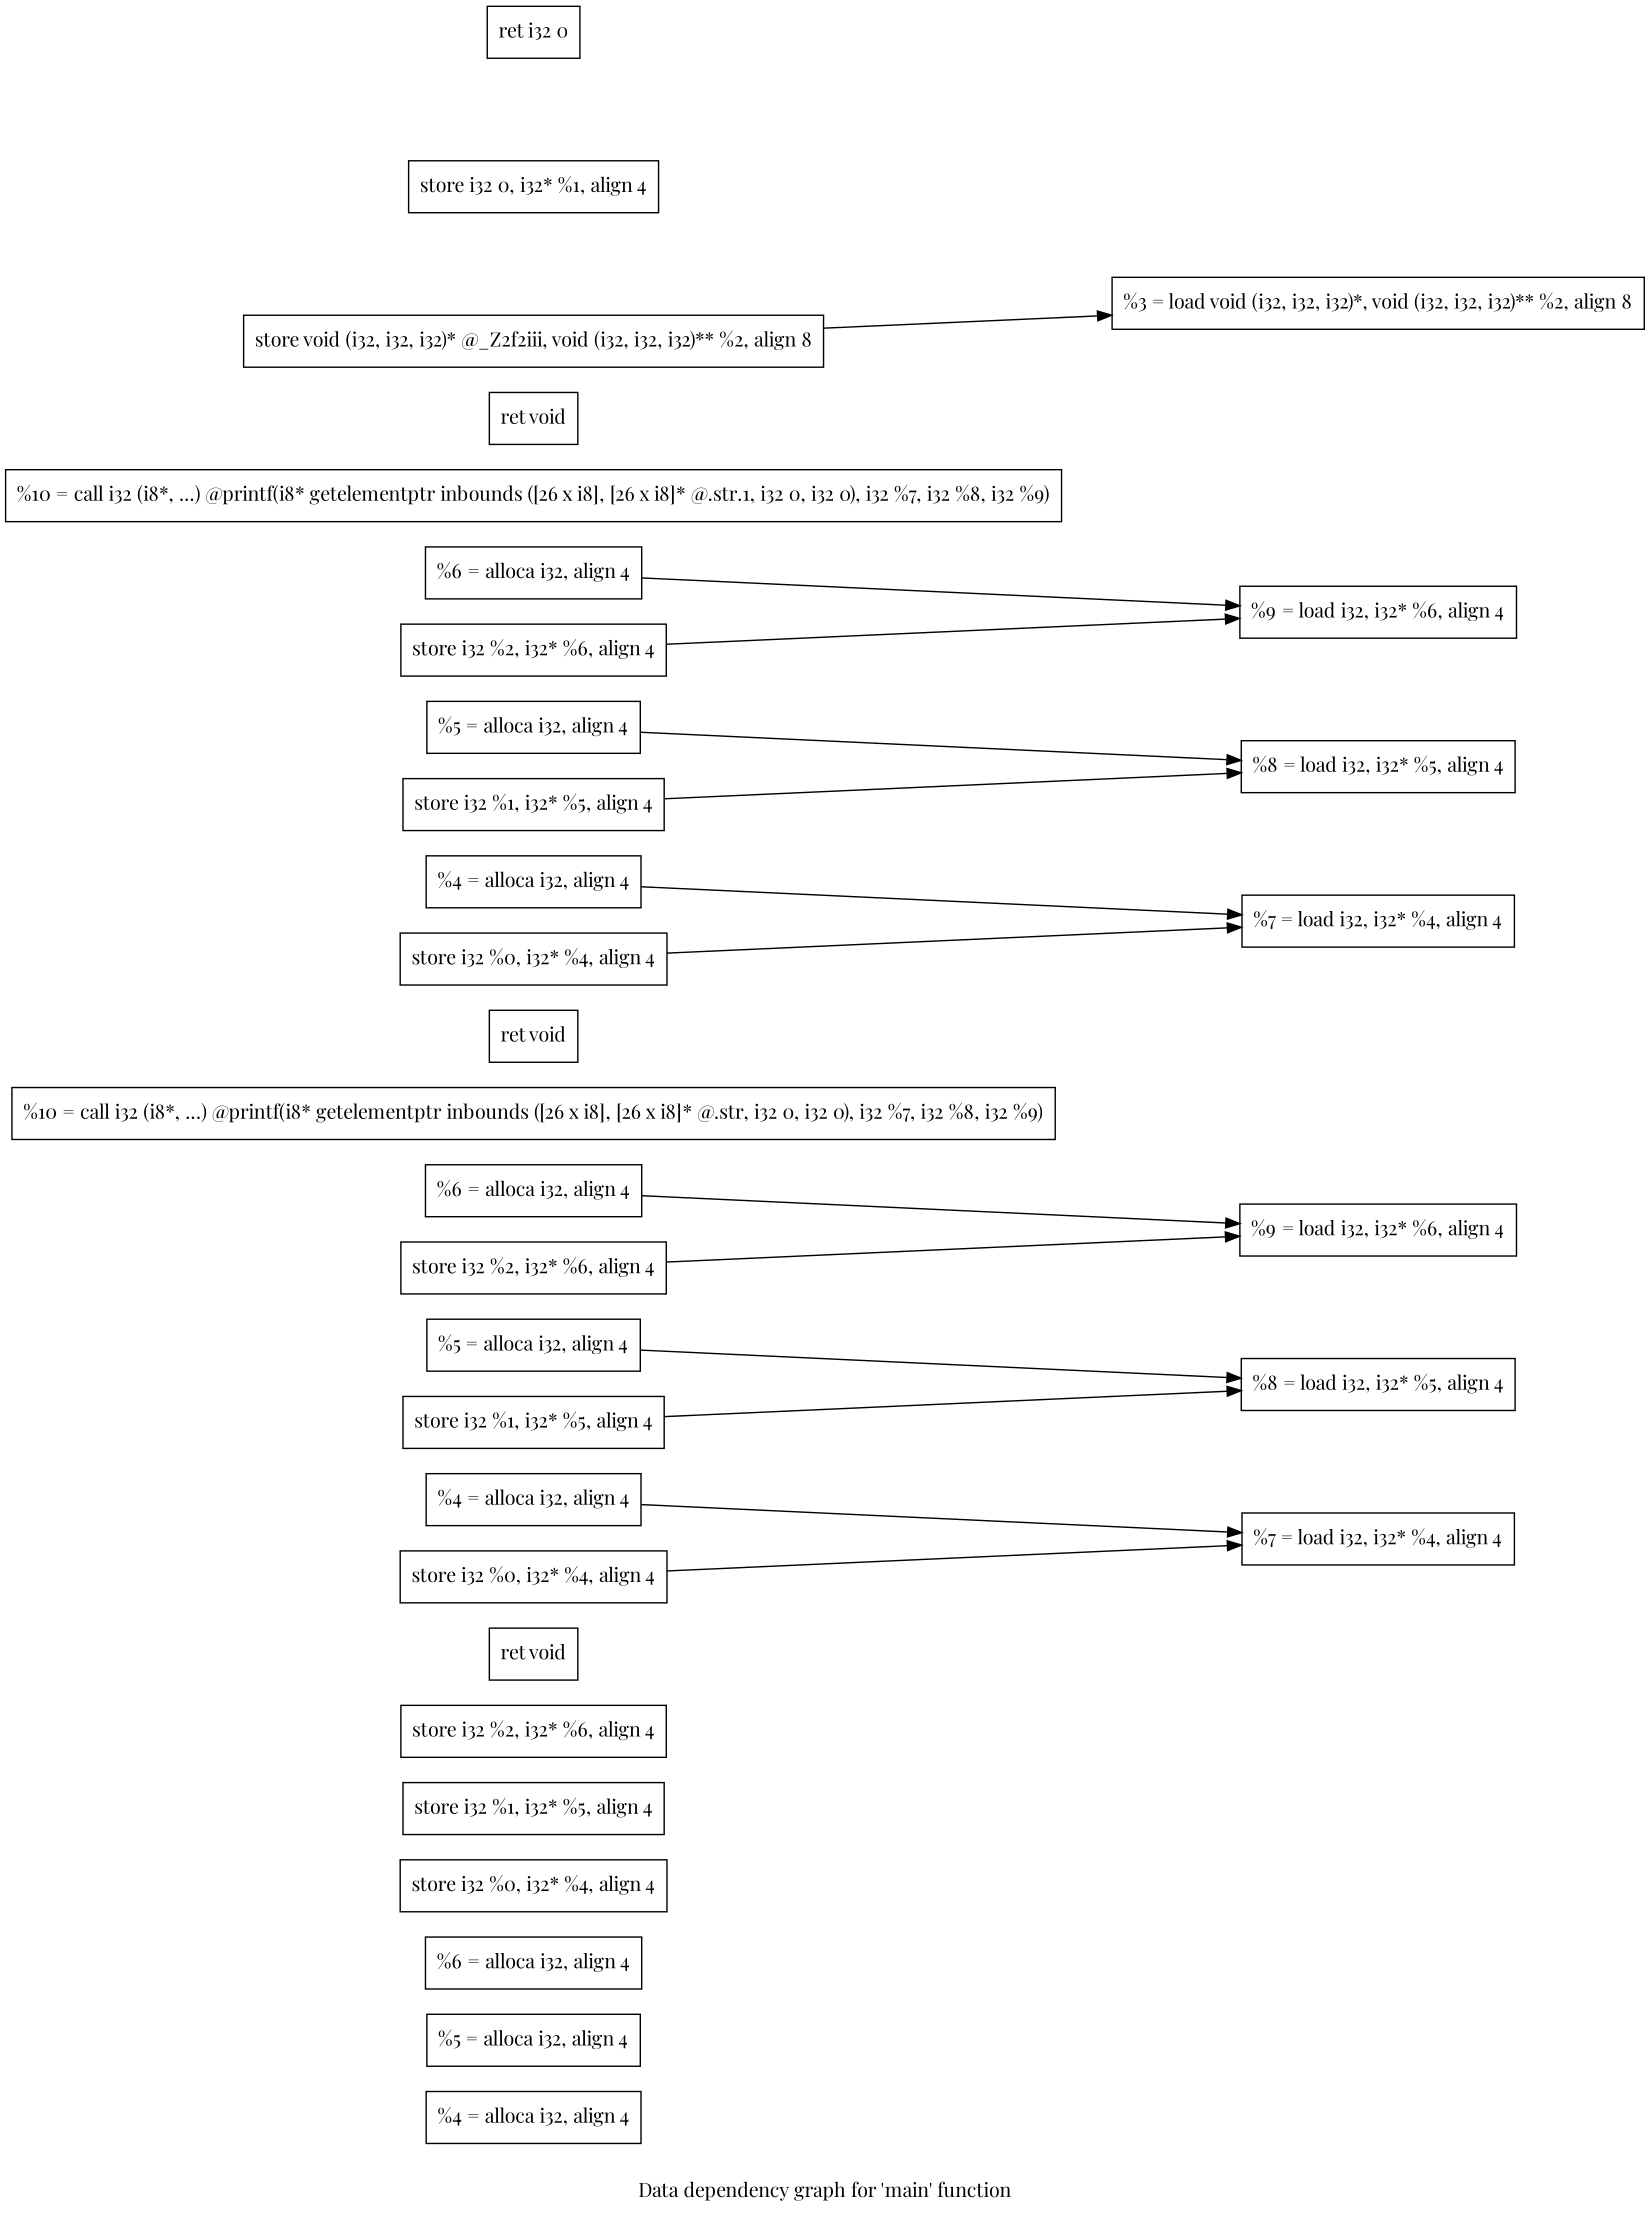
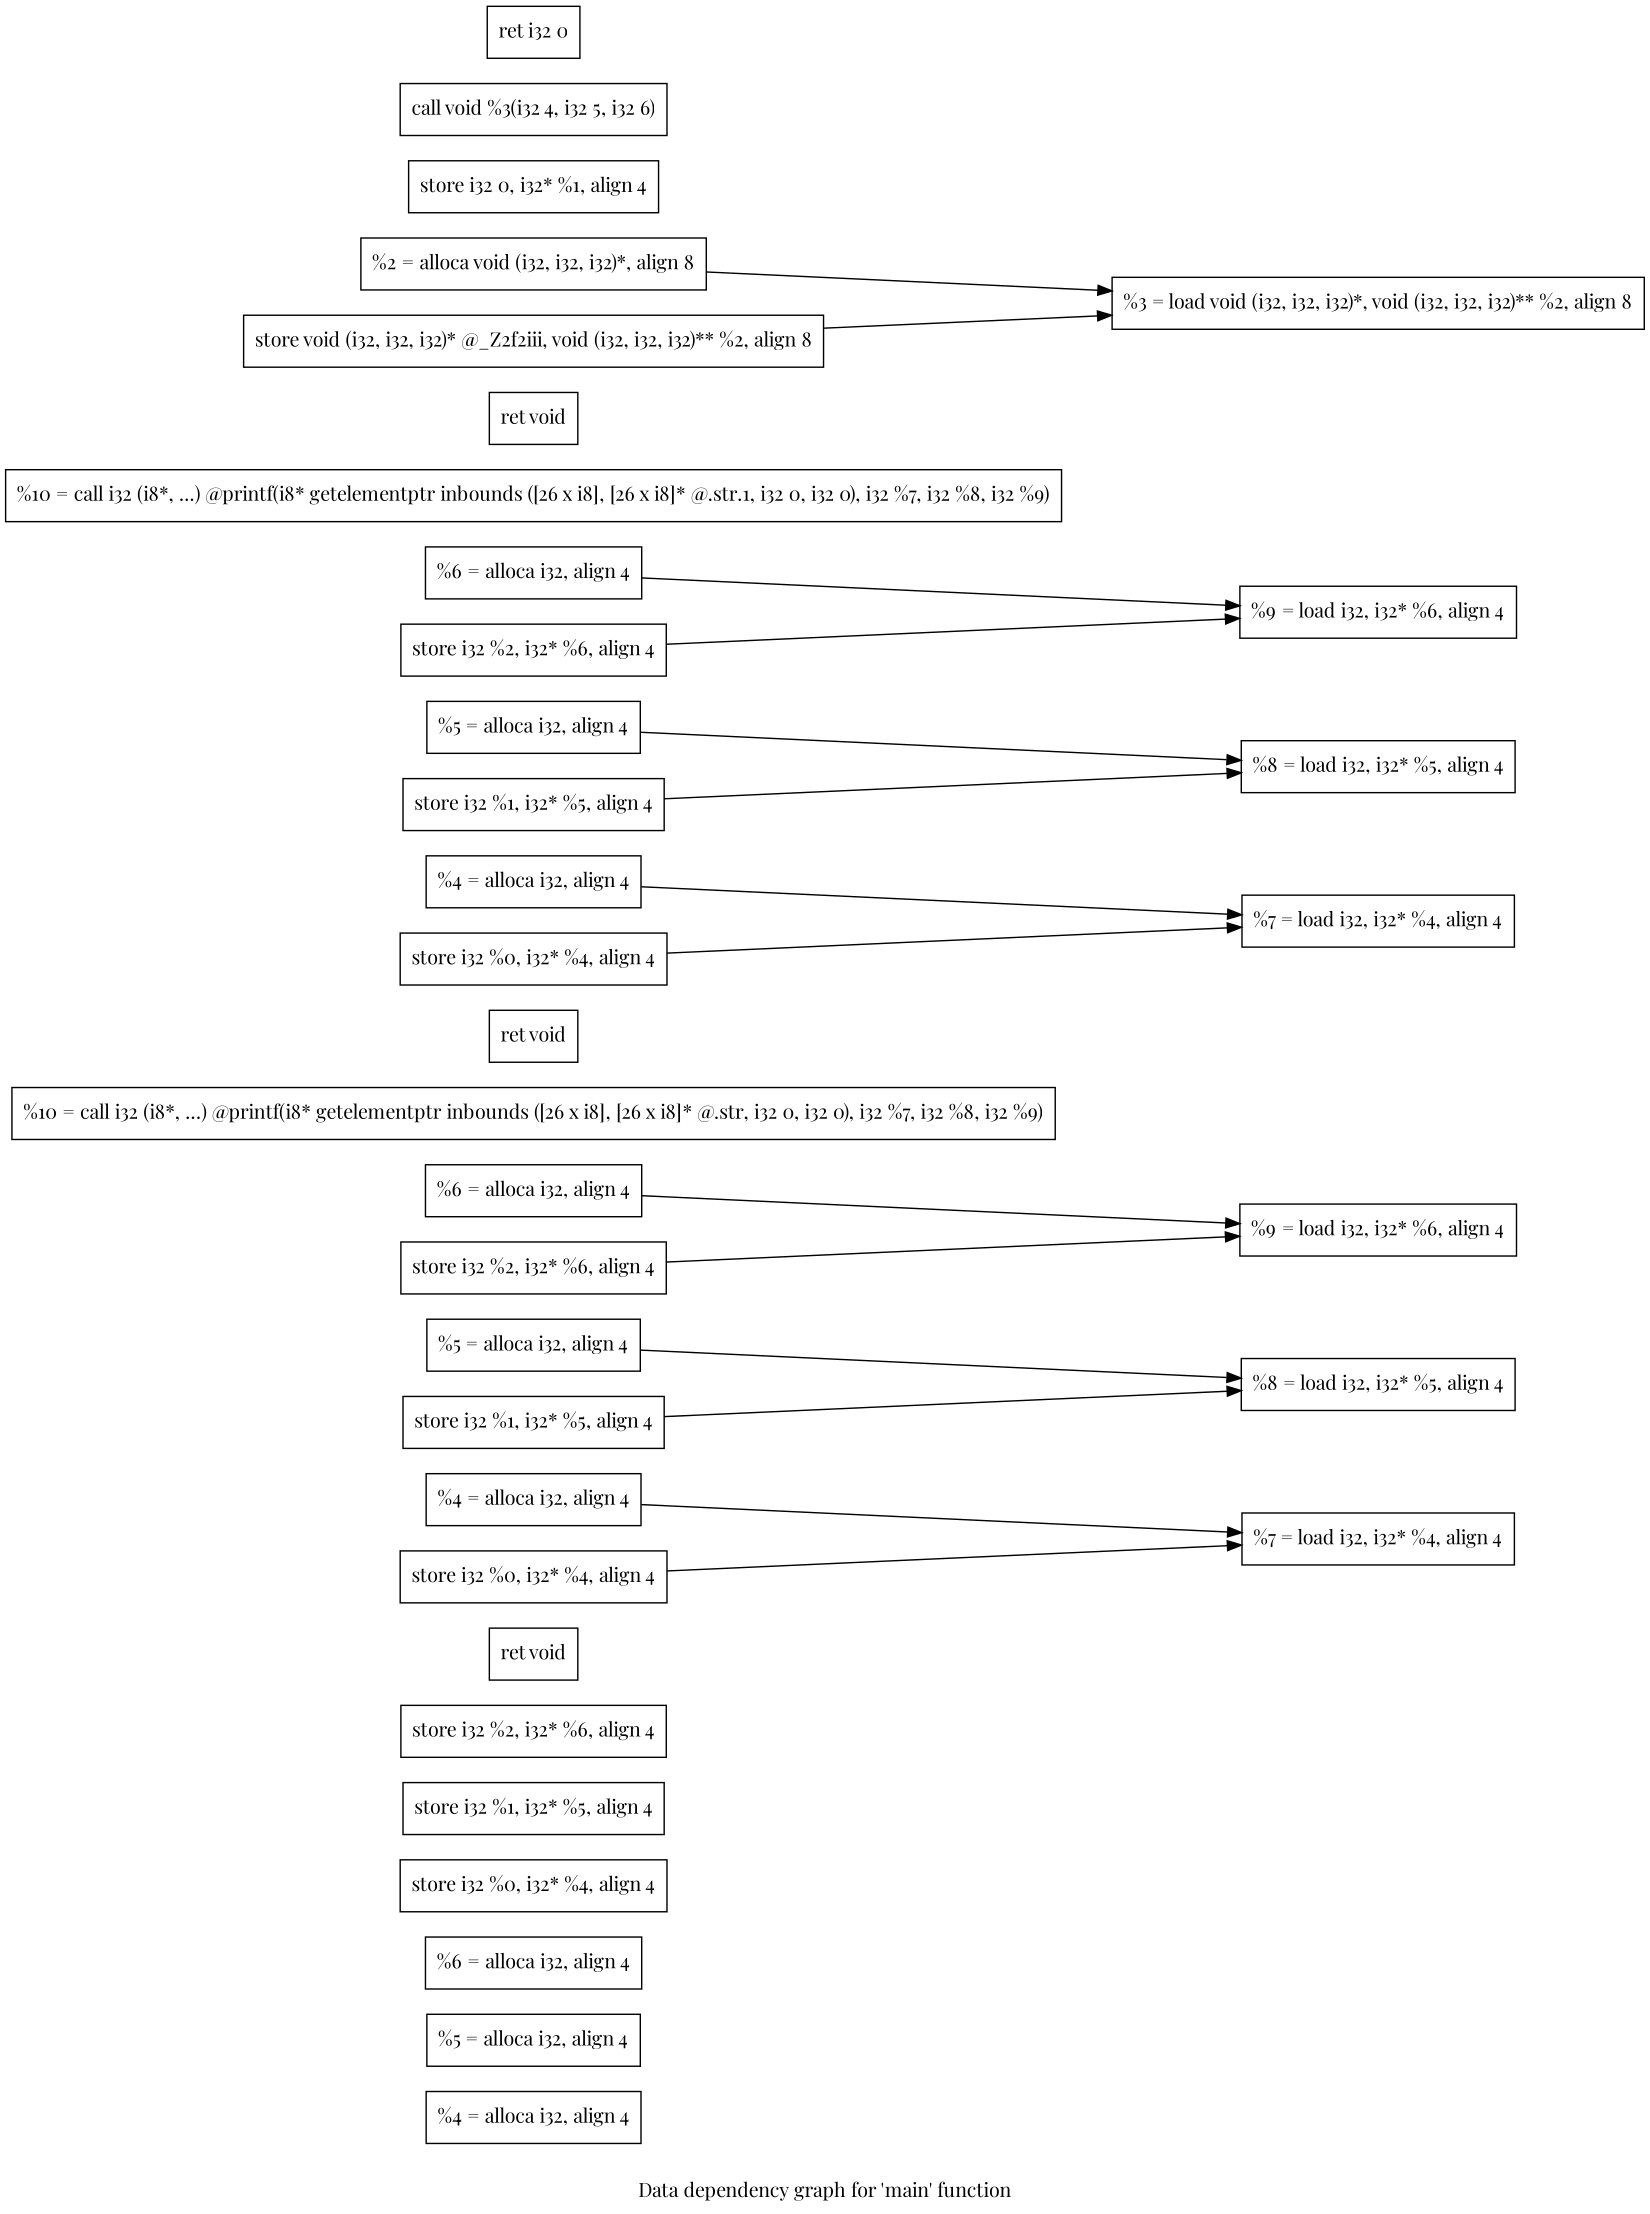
node "call void %3(i32 4, i32 5, i32 6)": added
node "%2 = alloca void (i32, i32, i32)*, align 8": added
